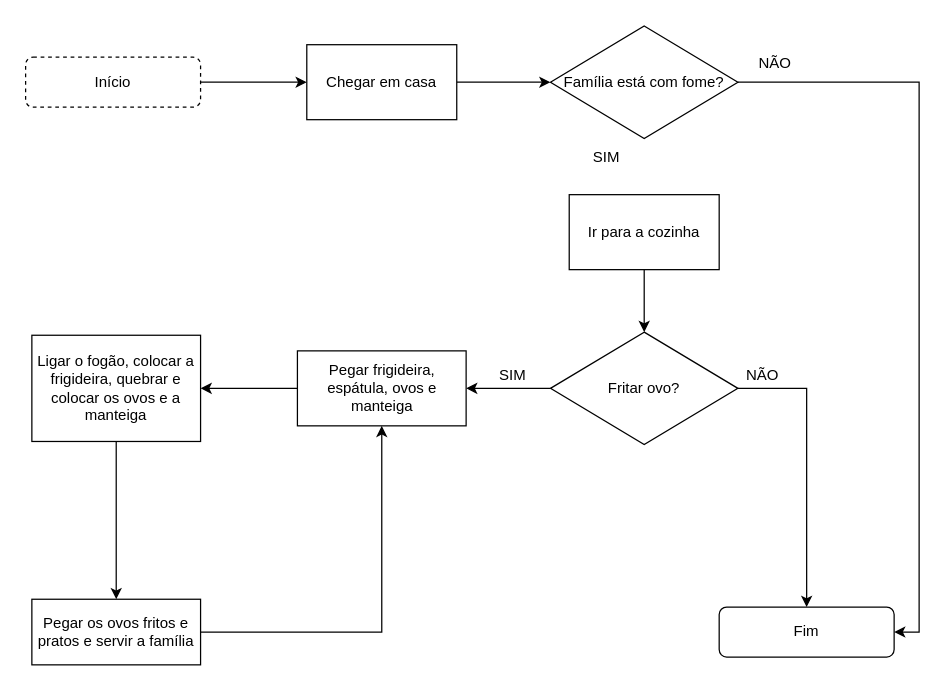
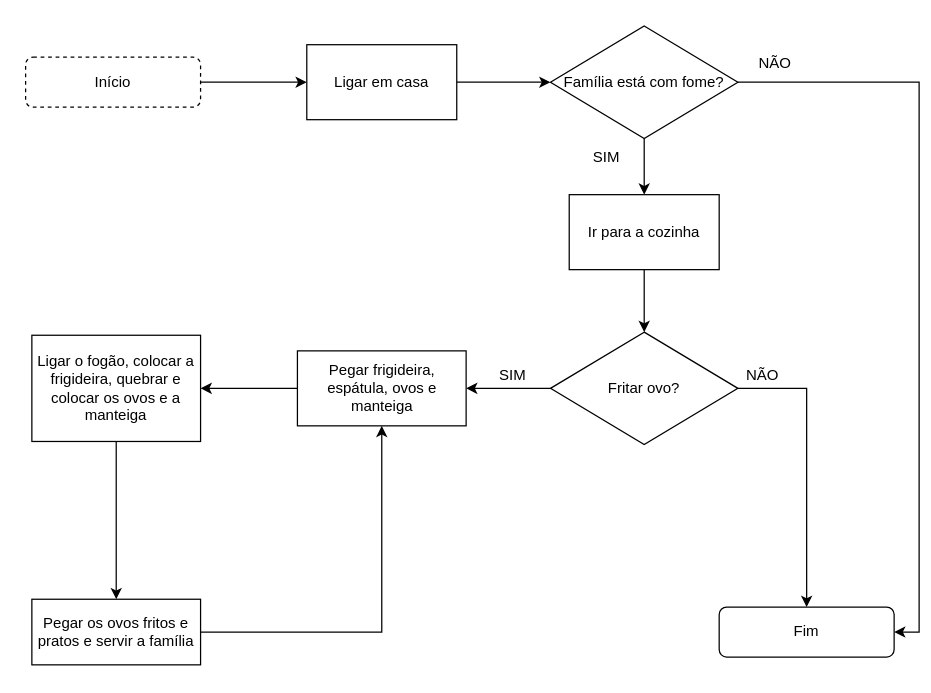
node "Chegar em casa": label "Chegar em casa" -> "Ligar em casa"
edge "Família está com fome?" -> "Ir para a cozinha": added
